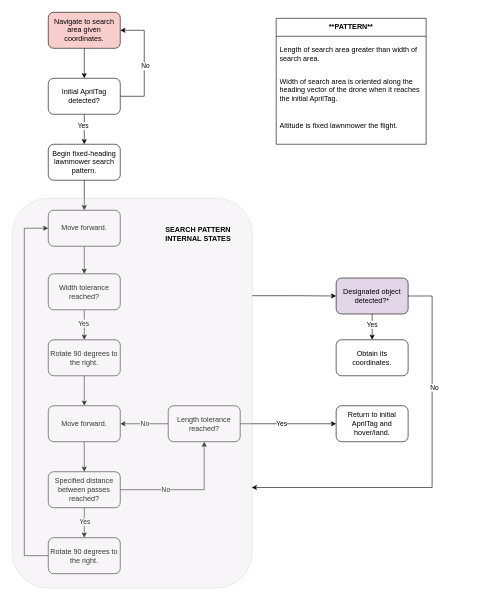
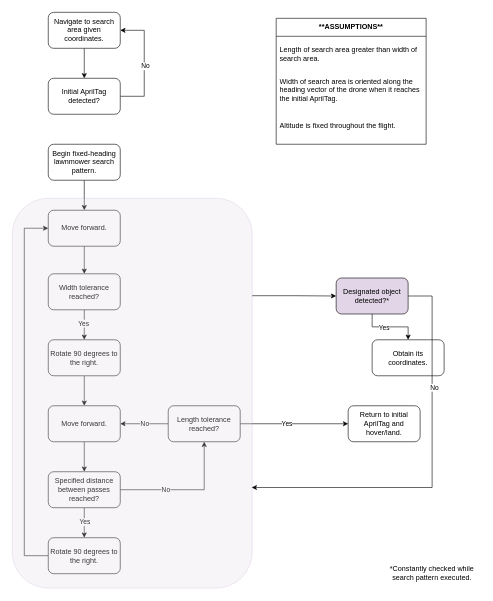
node "**PATTERN**": label "**PATTERN**" -> "**ASSUMPTIONS**"
node "Navigate to search area given coordinates.": fillcolor #f8cecc -> #ffffff
edge "Initial AprilTag detected?" -> "Begin fixed-heading lawnmower search pattern.": removed, label "Yes"
node "Altitude is fixed lawnmower the flight.": label "Altitude is fixed lawnmower the flight." -> "Altitude is fixed throughout the flight."
node "SEARCH PATTERN INTERNAL STATES": removed
node "Obtain its coordinates.": moved (372, 358) -> (408, 358)
node "Return to initial AprilTag and hover/land.": moved (372, 424) -> (384, 424)
node "*Constantly checked while search pattern executed.": added
